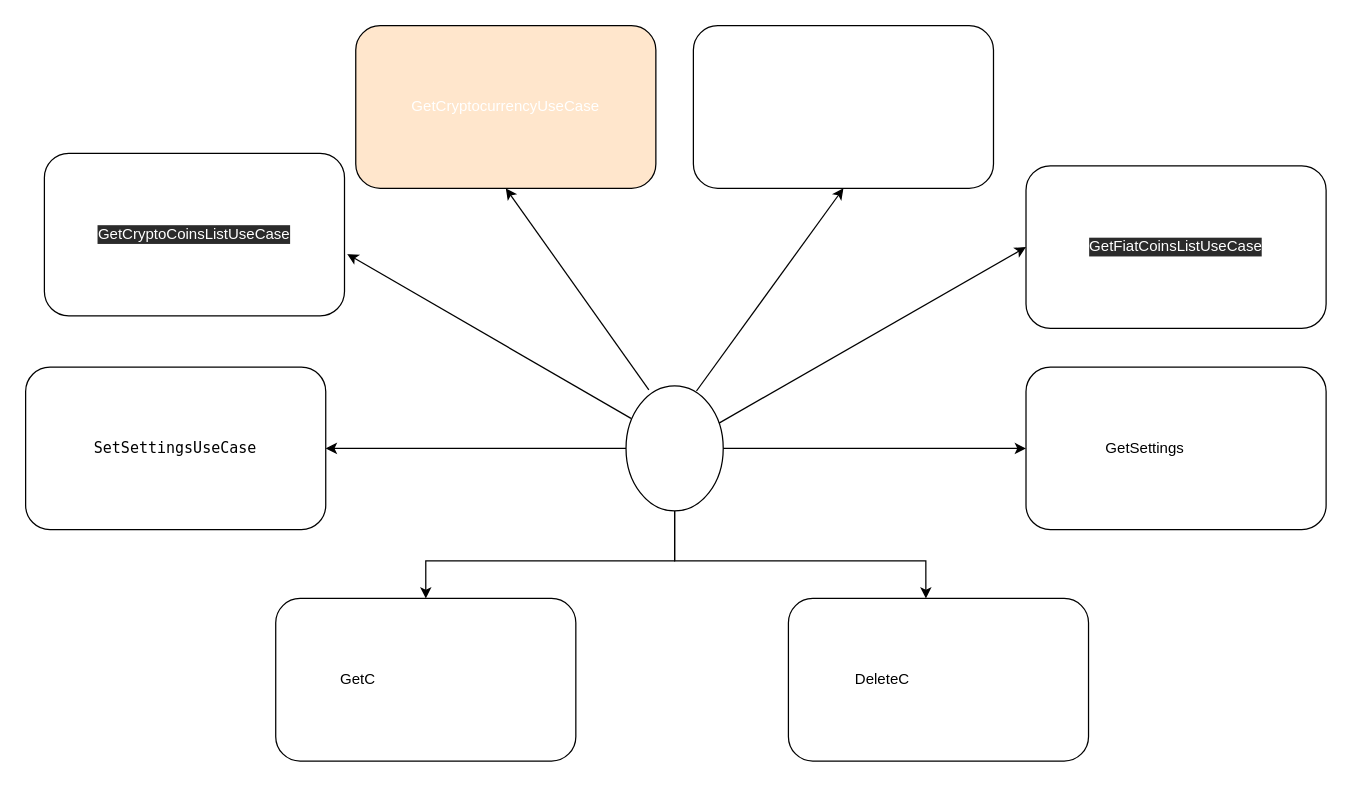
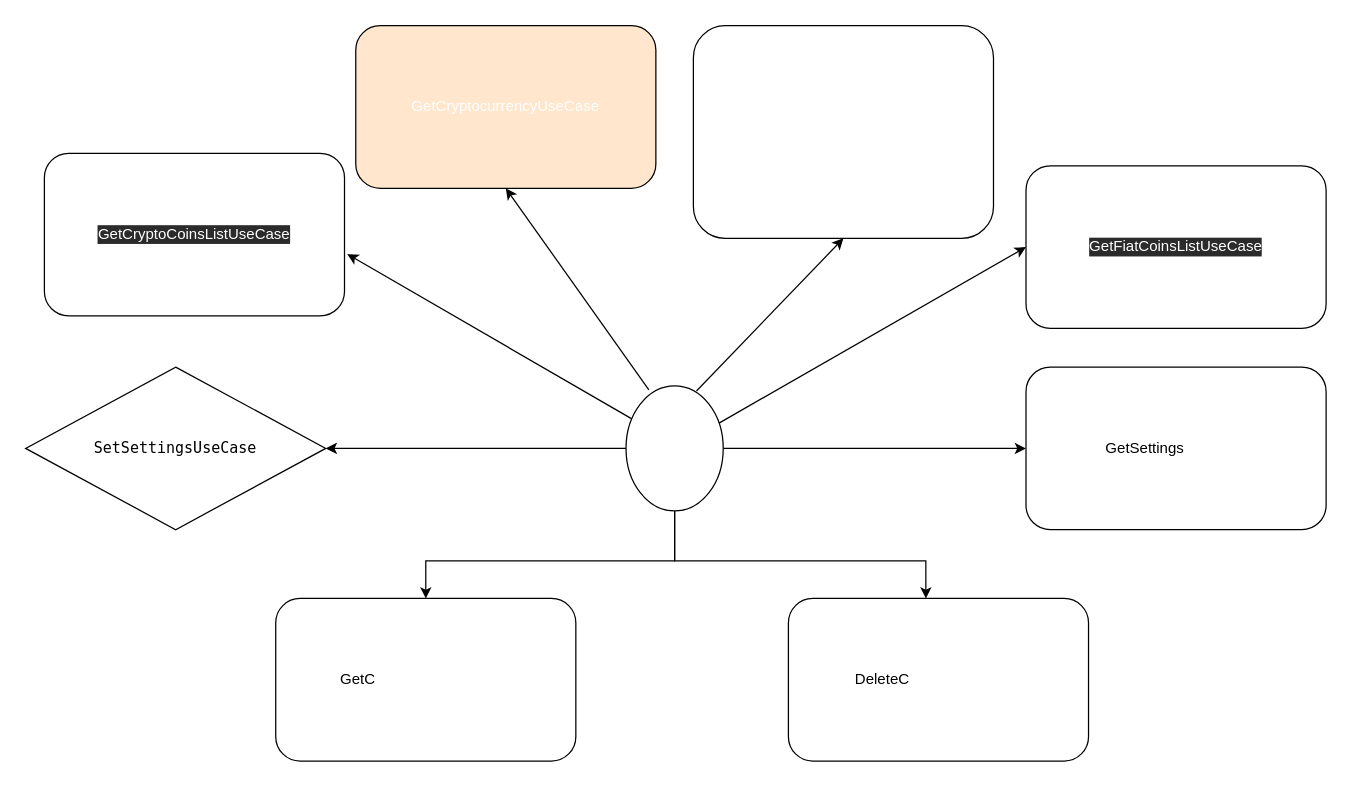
node "GetFiatcurrencyUseCase": size 300x163 -> 300x213
node "SetSettingsUseCase": shape rounded rectangle -> diamond
